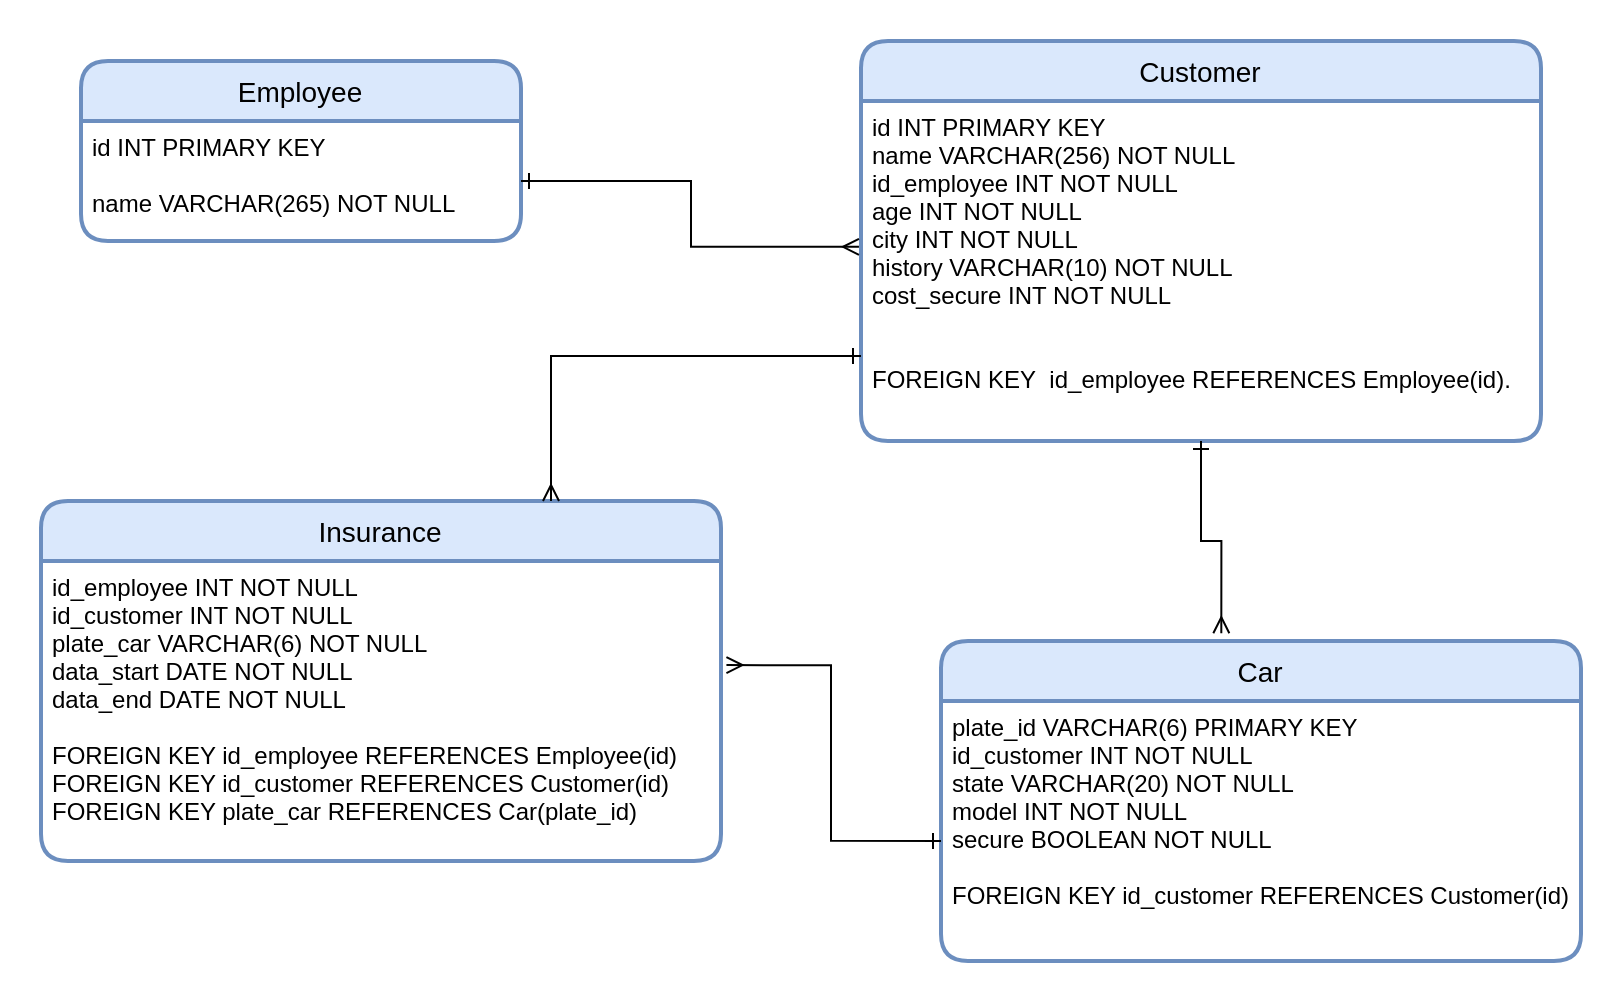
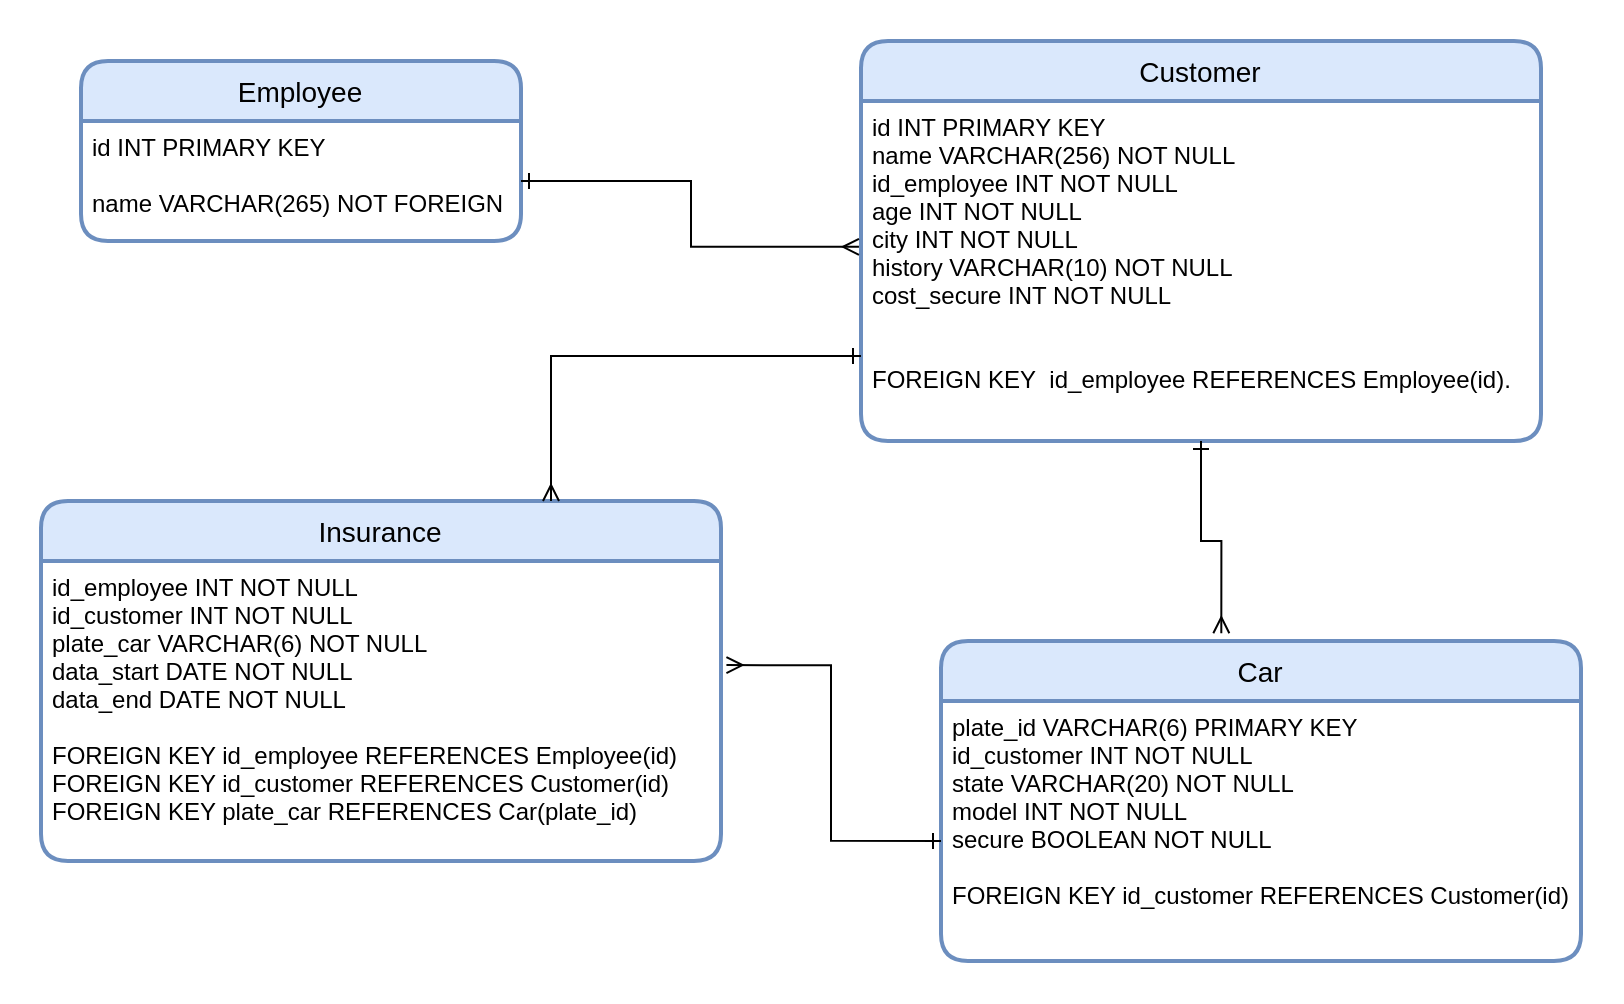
node "id INT PRIMARY KEY name VARCHAR(265) NOT NULL": label "id INT PRIMARY KEY name VARCHAR(265) NOT NULL" -> "id INT PRIMARY KEY name VARCHAR(265) NOT FOREIGN"
